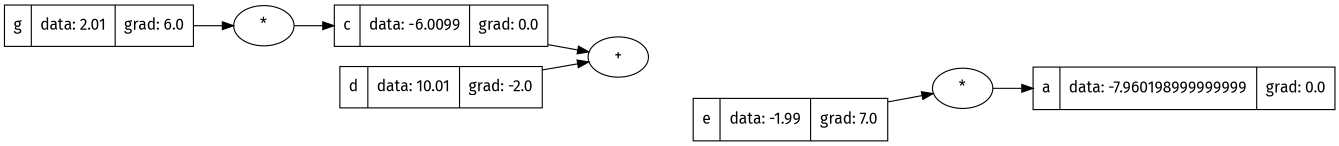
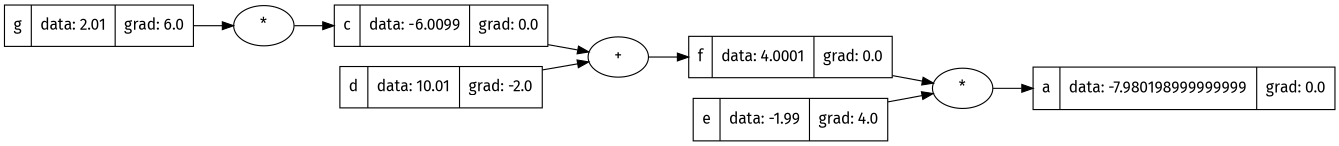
node "f": added
node "a": text "data: -7.960198999999999" -> "data: -7.980198999999999"
node "e": text "grad: 7.0" -> "grad: 4.0"
